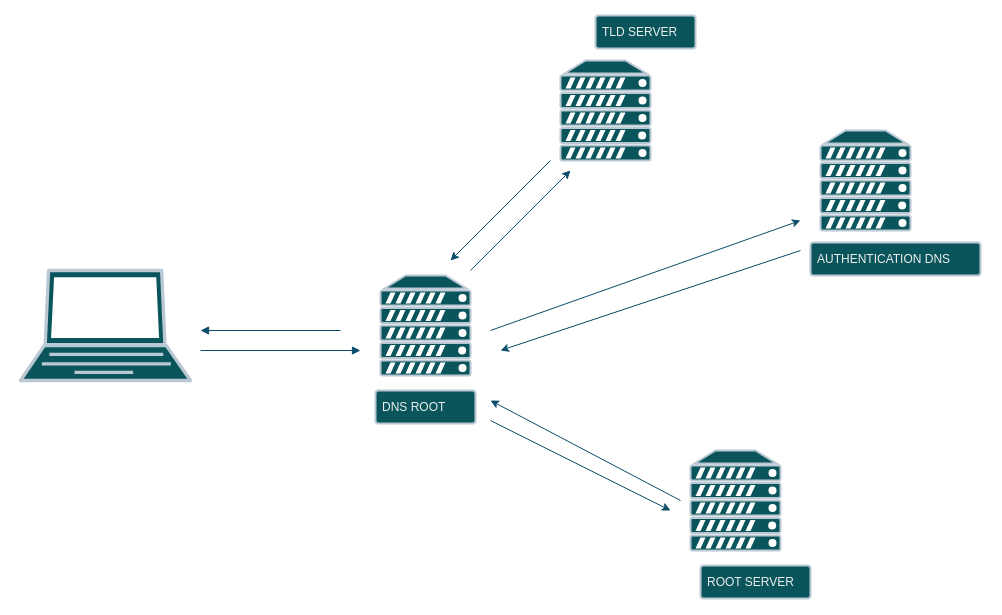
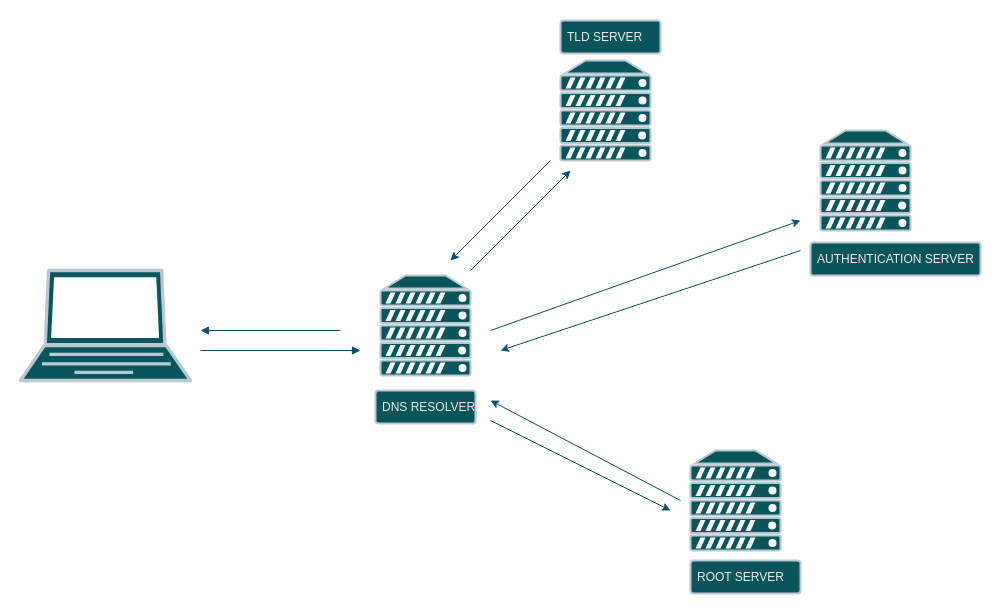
node "TLD SERVER": moved (646, 32) -> (611, 37)
node "AUTHENTICATION DNS": label "AUTHENTICATION DNS" -> "AUTHENTICATION SERVER"
node "DNS ROOT": label "DNS ROOT" -> "DNS RESOLVER"
node "ROOT SERVER": moved (756, 582) -> (746, 577)
